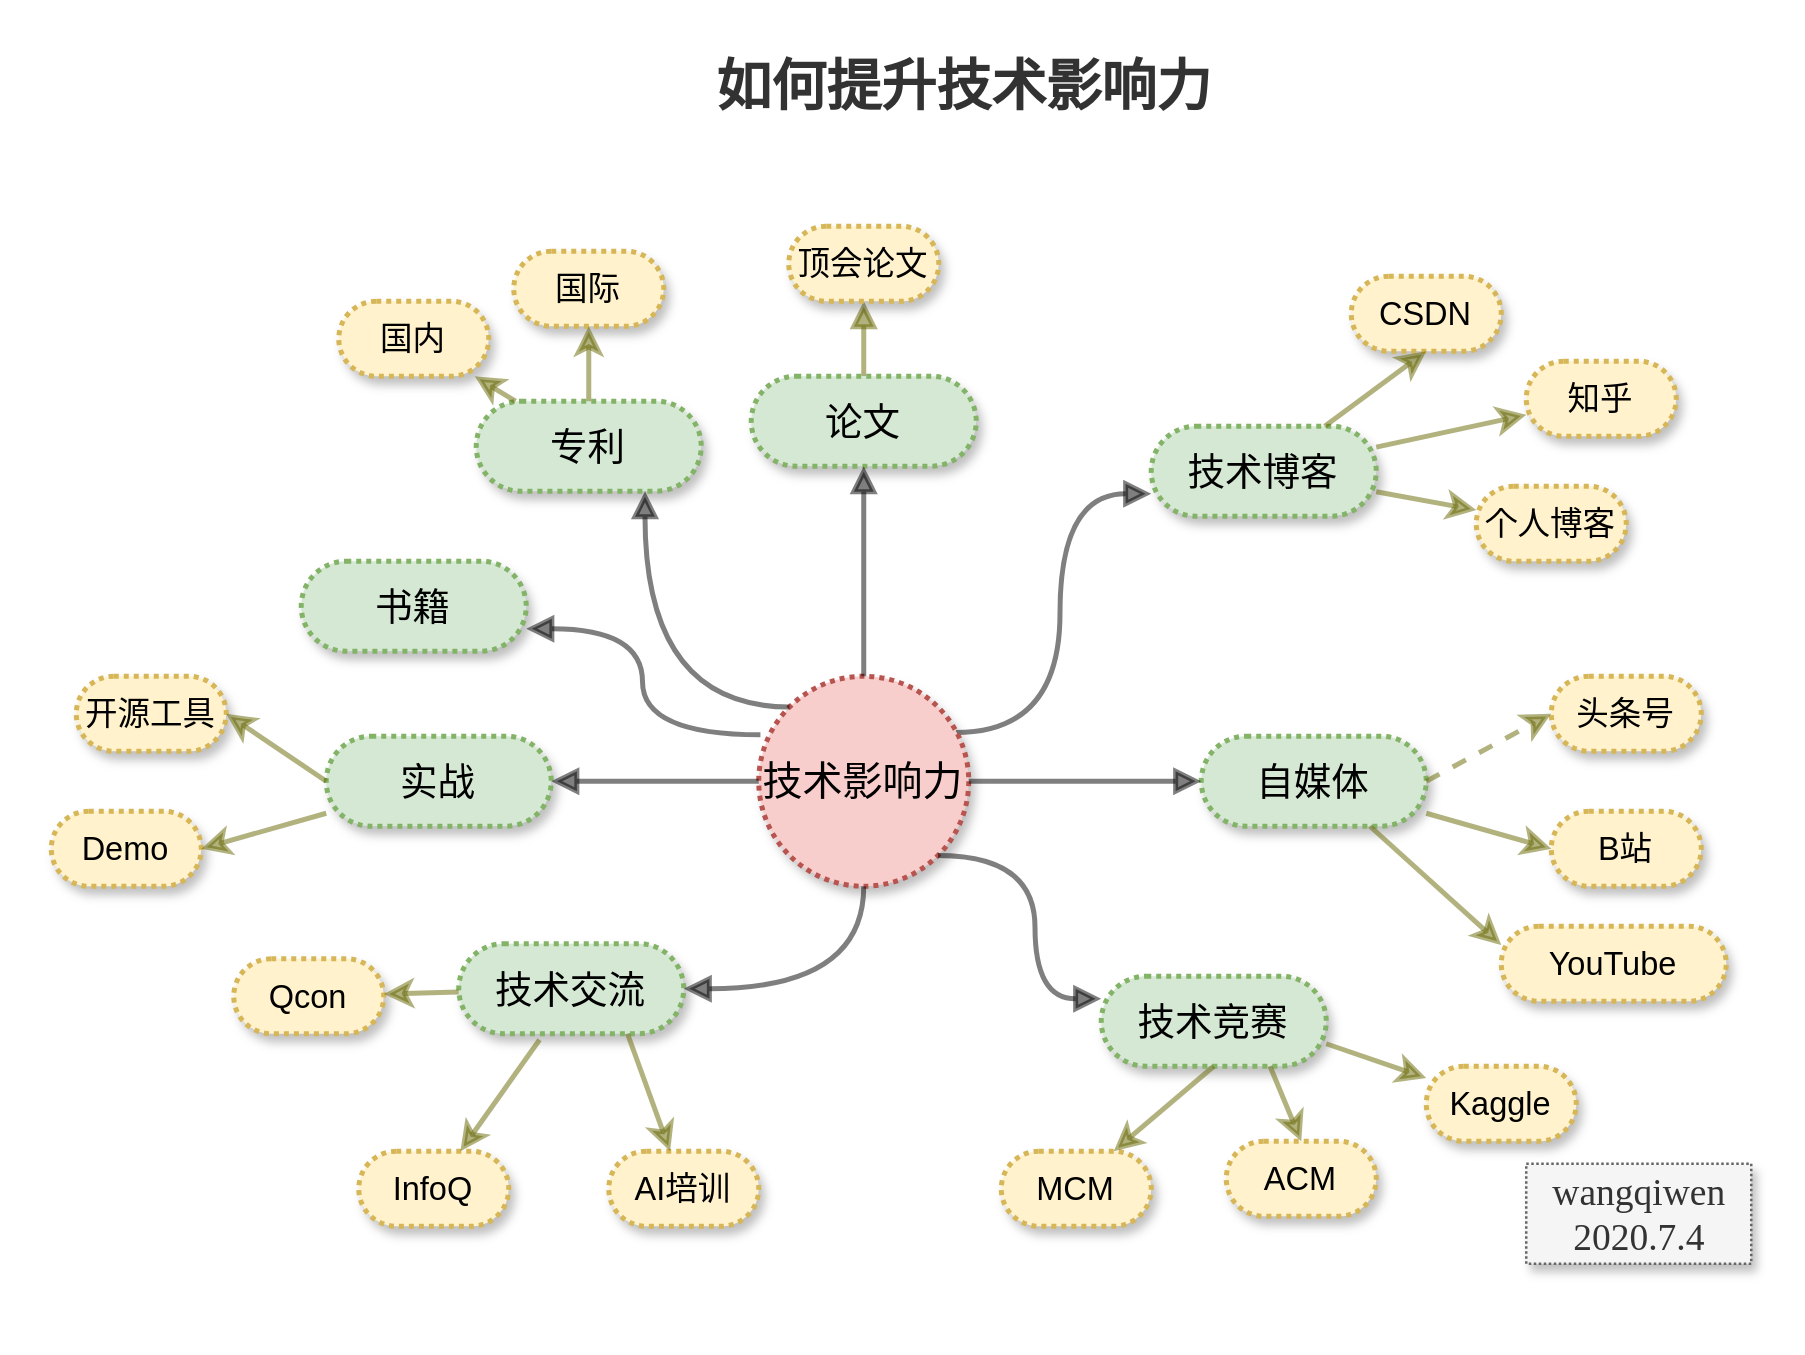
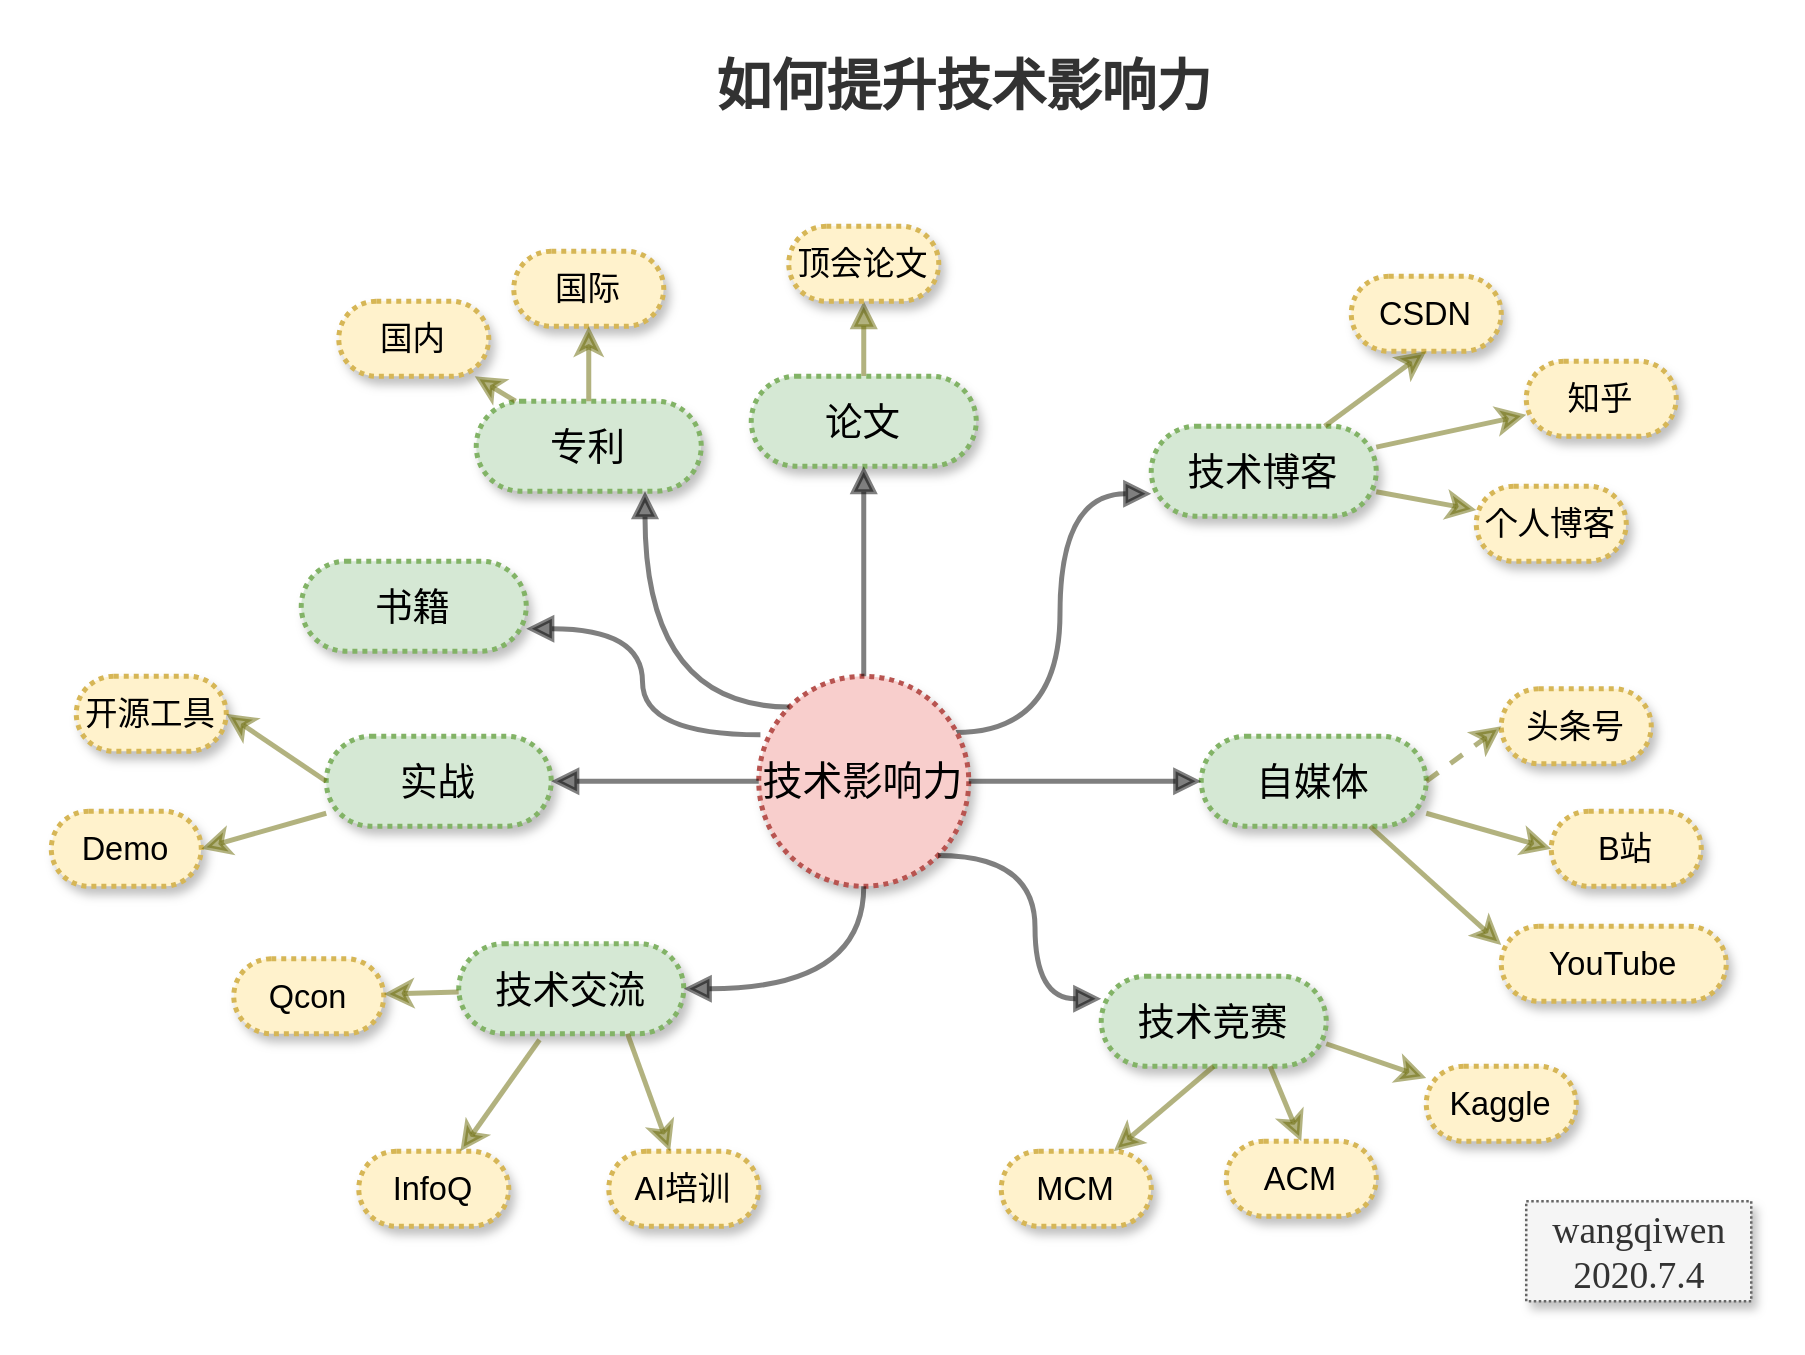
node "头条号": moved (1626, 714) -> (1576, 726)
node "wangqiwen2020.7.4": moved (1639, 1214) -> (1639, 1251)
